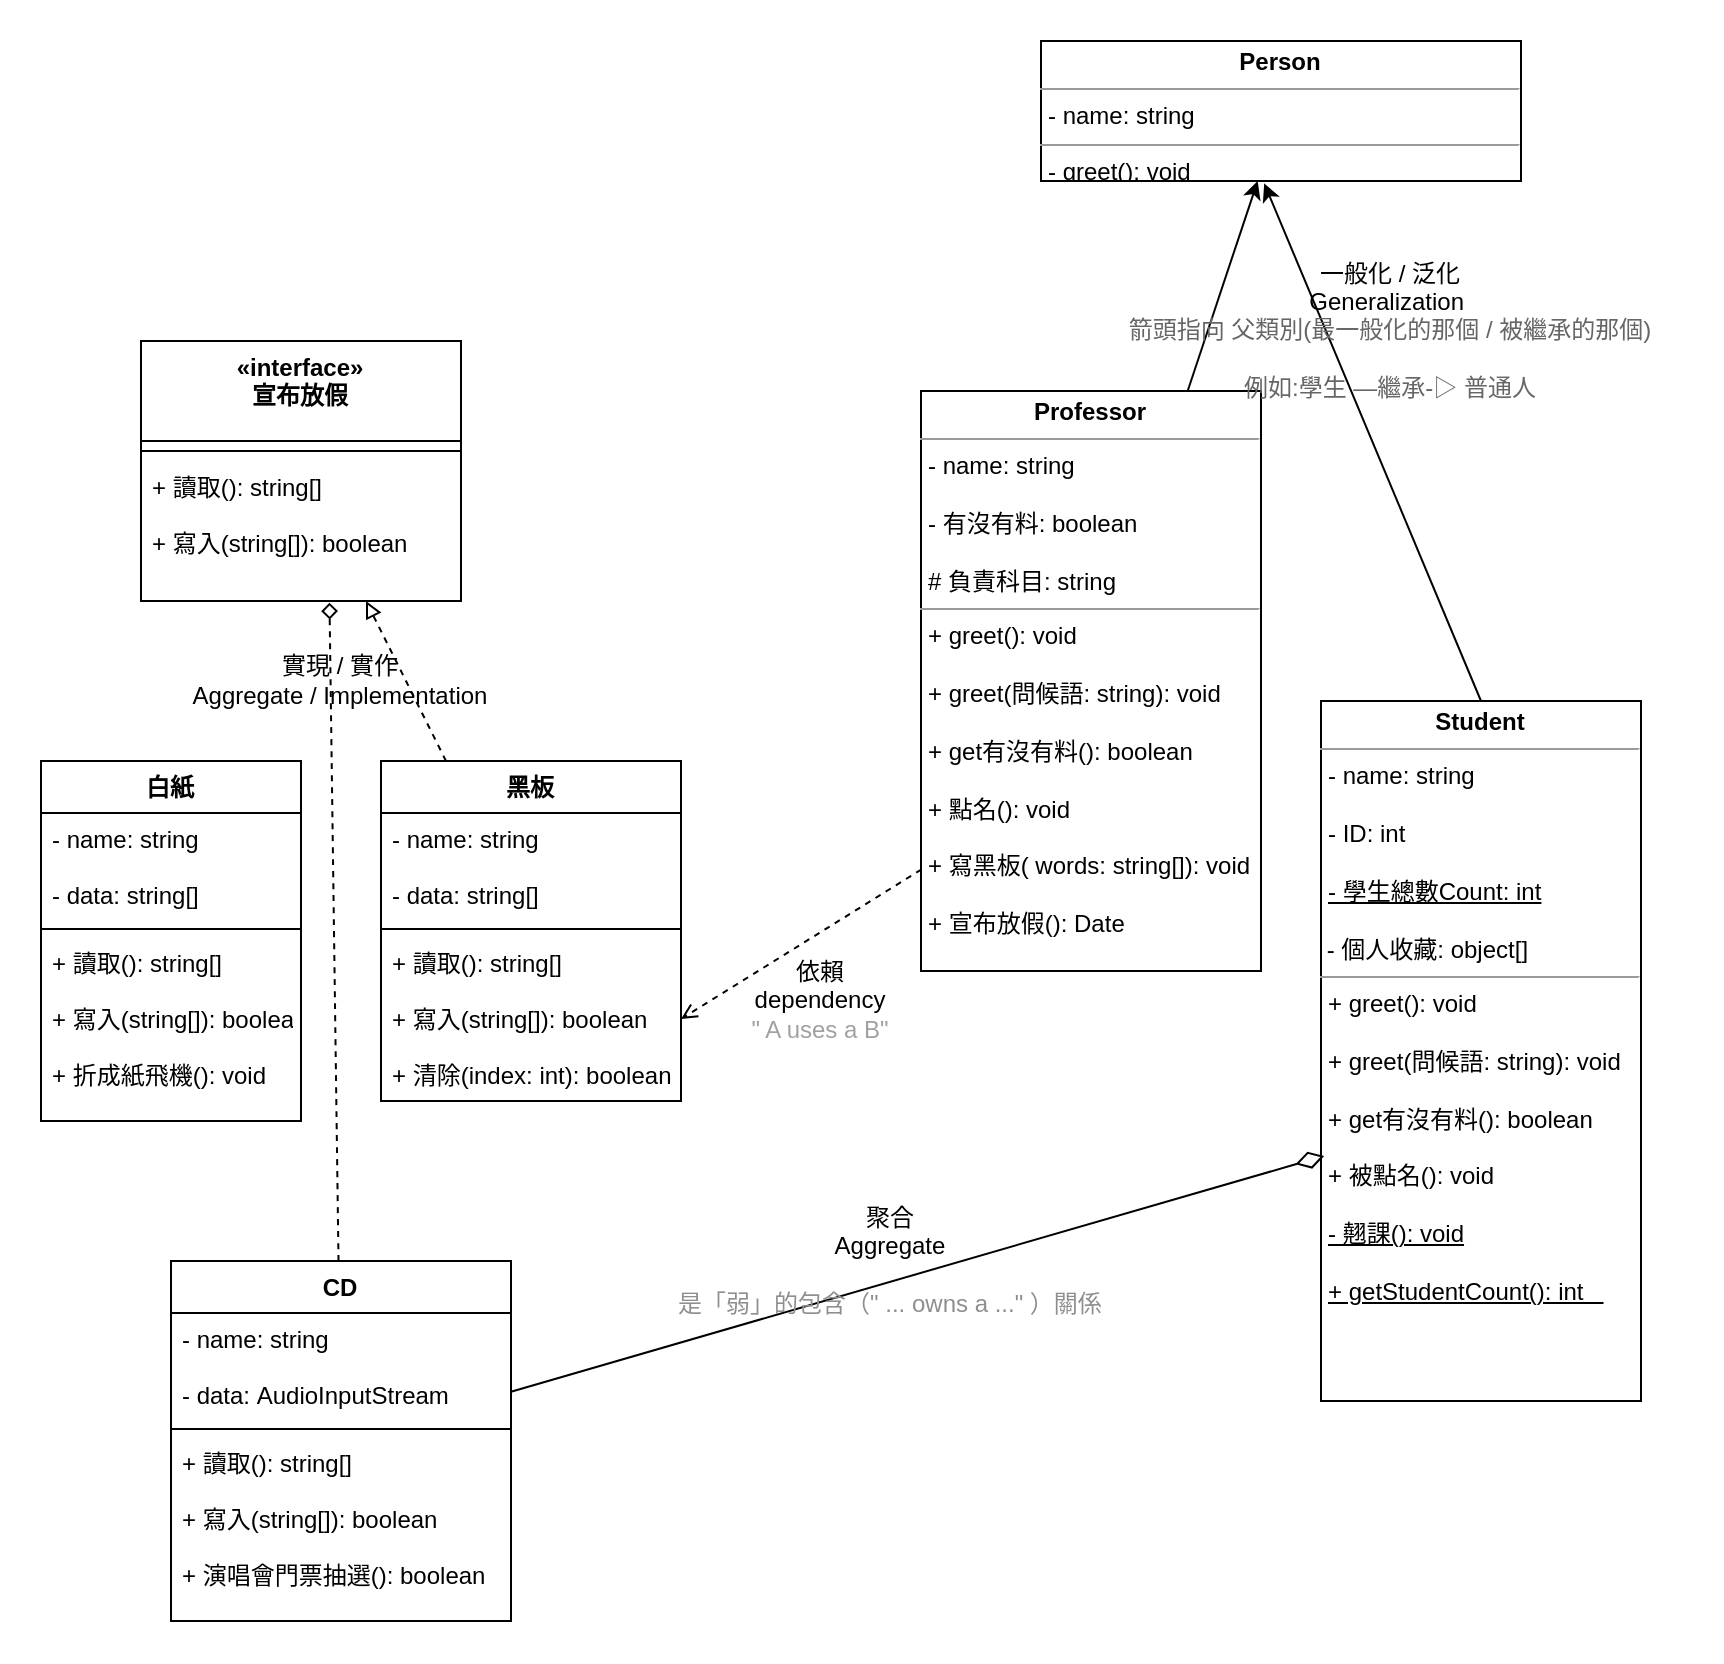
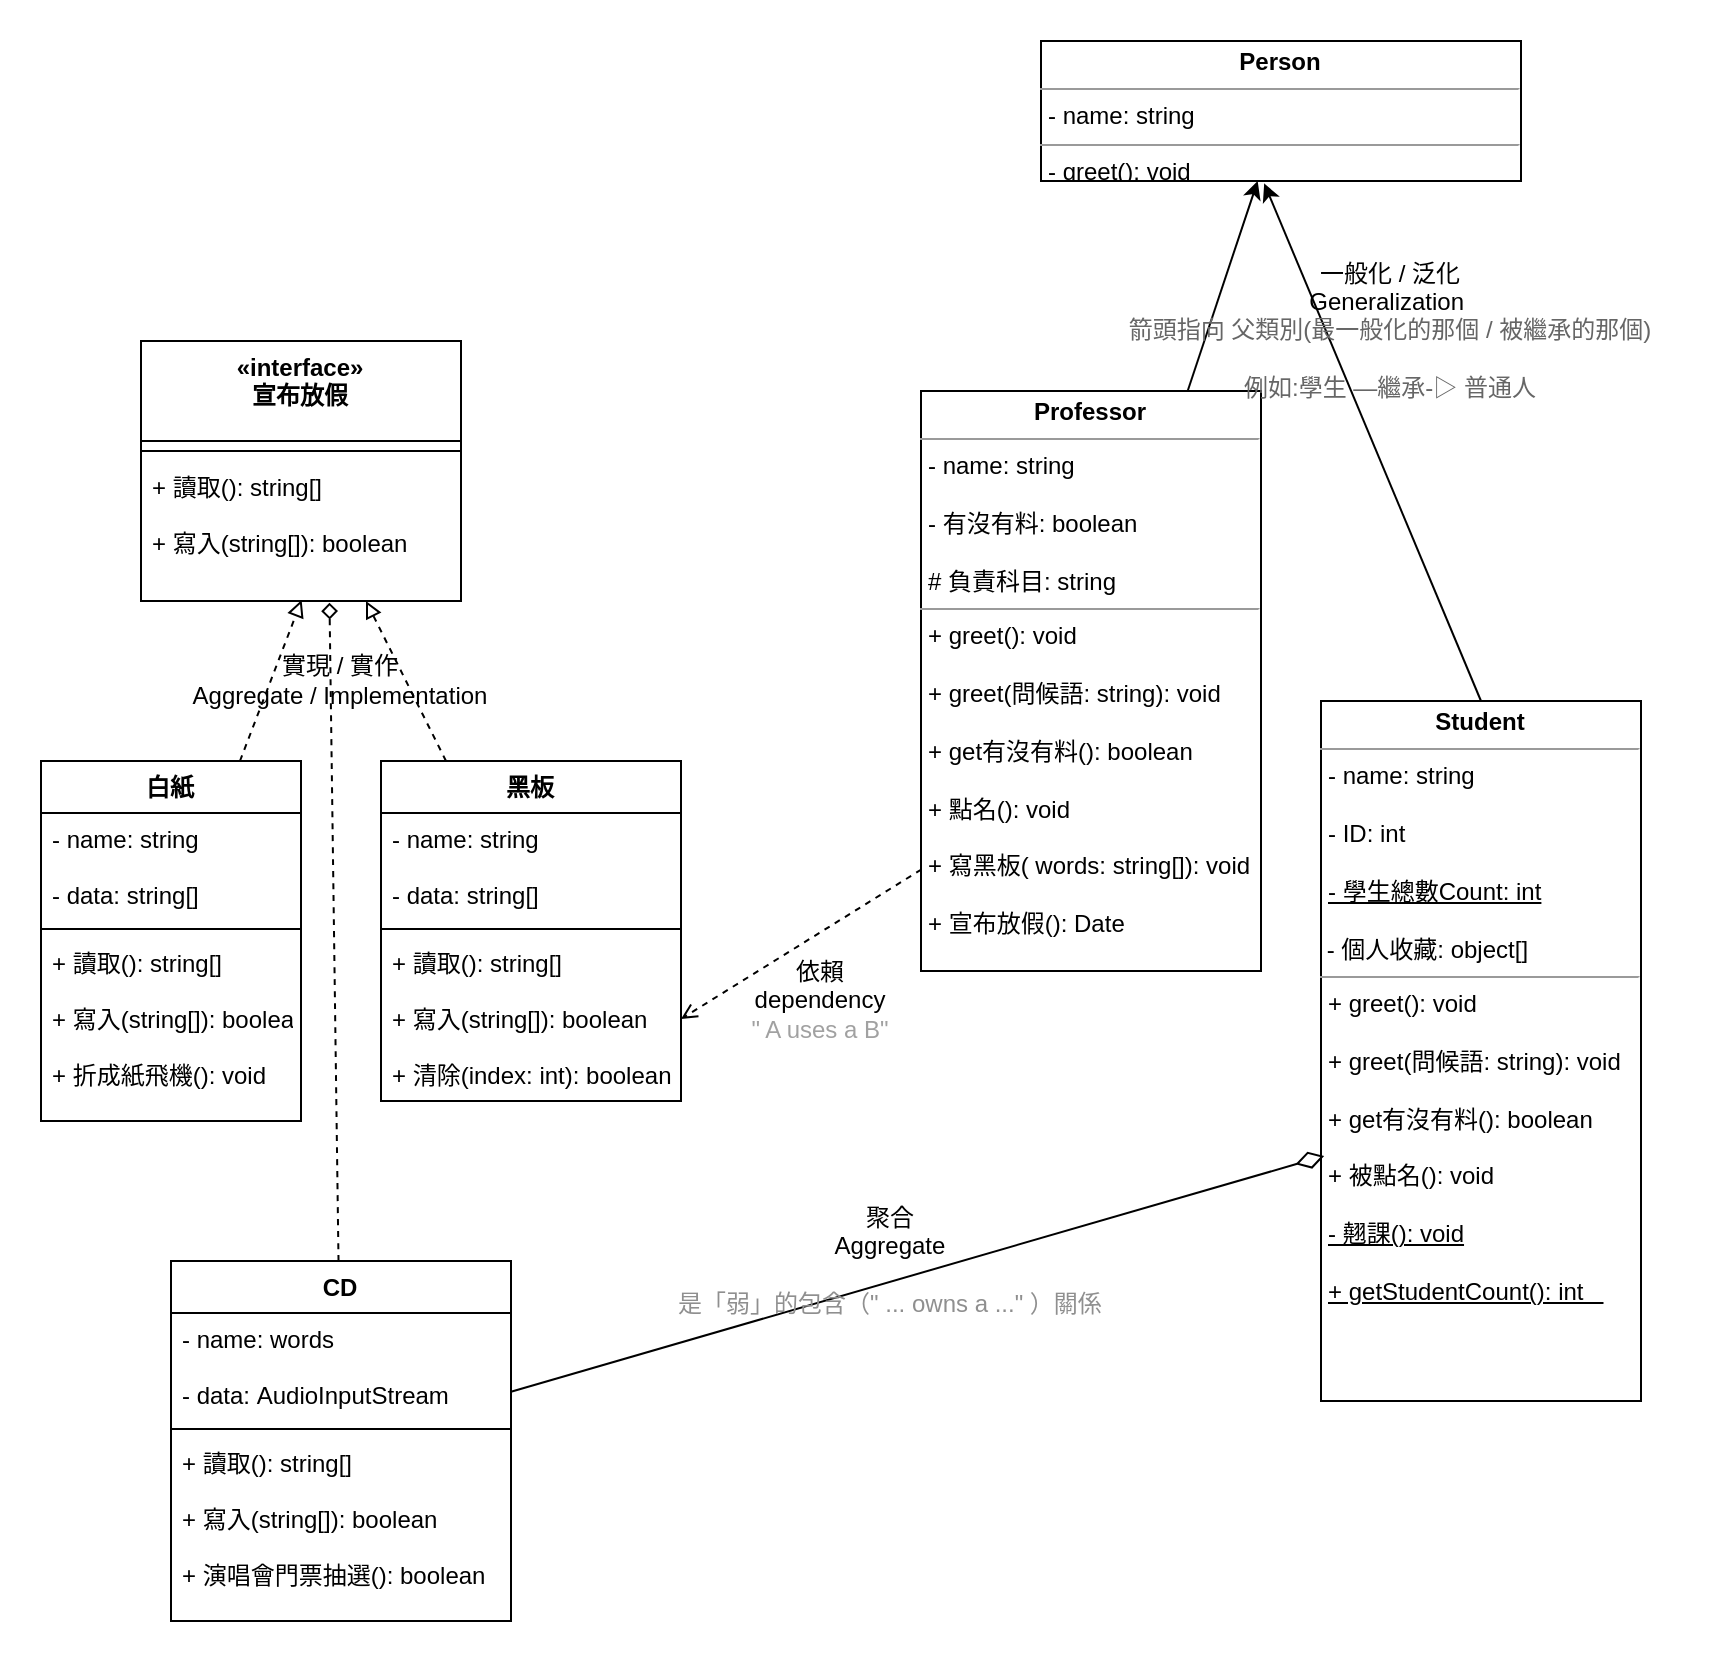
edge "白紙" -> "+ 讀取(): string[] + 寫入(string[]): boolean": added
node "- name: string - data: AudioInputStream": label "- name: string - data: AudioInputStream" -> "- name: words - data: AudioInputStream"
